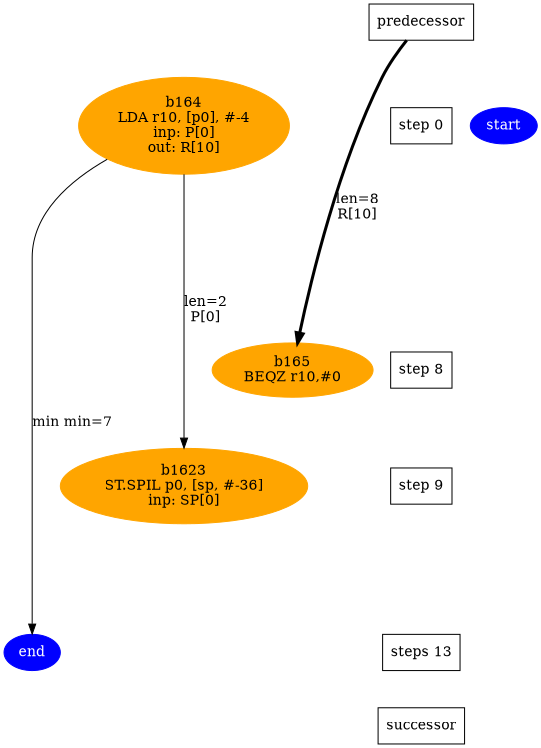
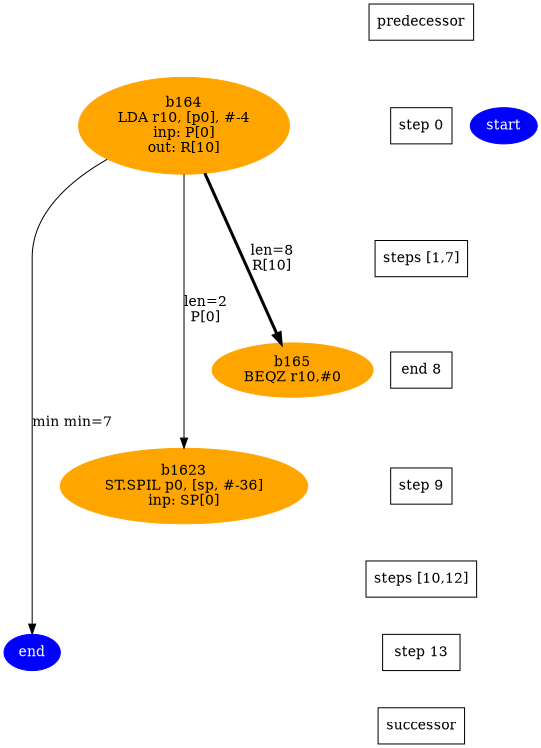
edge "predecessor" -> "b165 BEQZ r10,#0": now "b164 LDA r10, [p0], #-4 inp: P[0] out: R[10]" -> "b165 BEQZ r10,#0"
node "steps [1,7]": added
node "step 8": label "step 8" -> "end 8"
node "steps [10,12]": added
node "steps 13": label "steps 13" -> "step 13"
